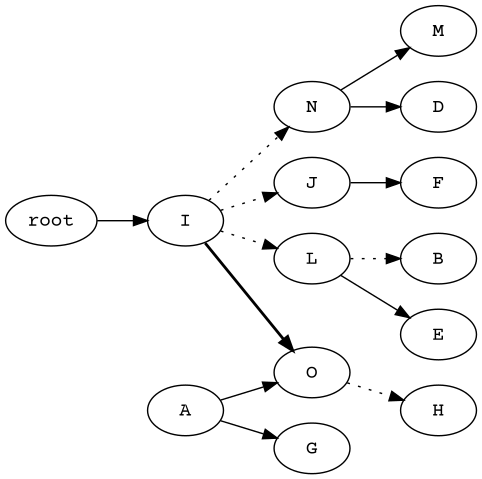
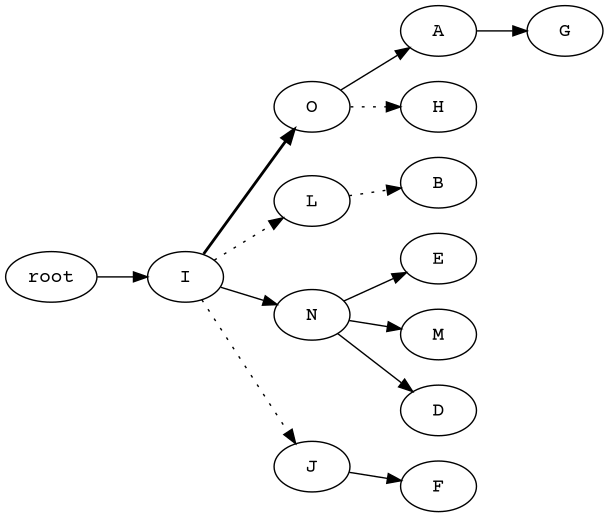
edge "I" -> "N": style dotted -> solid
edge "L" -> "E": now "N" -> "E"
edge "A" -> "O": reversed
